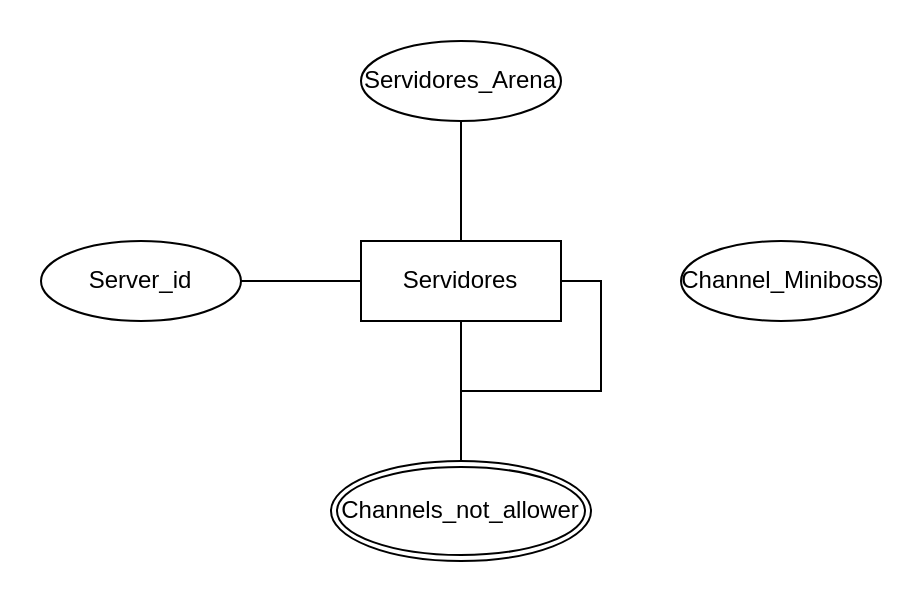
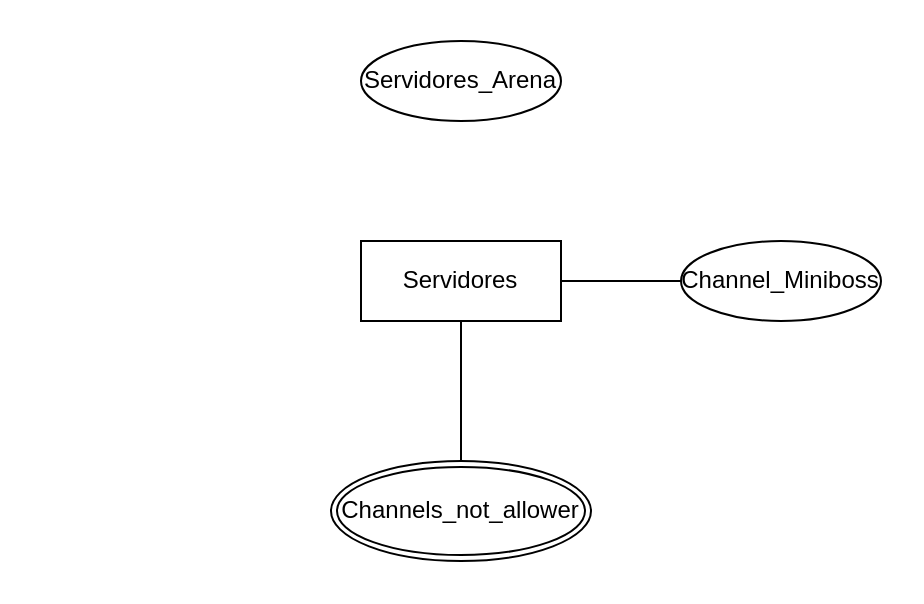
edge "Servidores_Arena" -- "Servidores": removed
node "Server_id": removed
edge "Server_id" -- "Servidores": removed
edge "Servidores" -- "Channels_not_allower": now "Servidores" -- "Channel_Miniboss"
